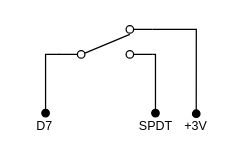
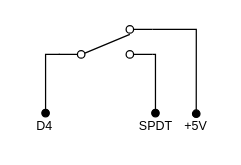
node "D7": label "D7" -> "D4"
node "+3V": label "+3V" -> "+5V"
